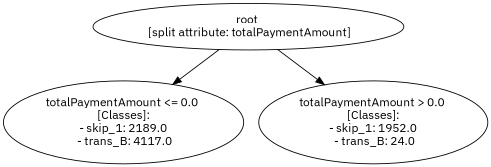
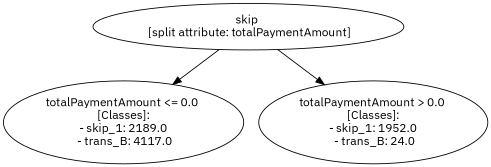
node "root [split attribute: totalPaymentAmount]": label "root [split attribute: totalPaymentAmount]" -> "skip [split attribute: totalPaymentAmount]"
